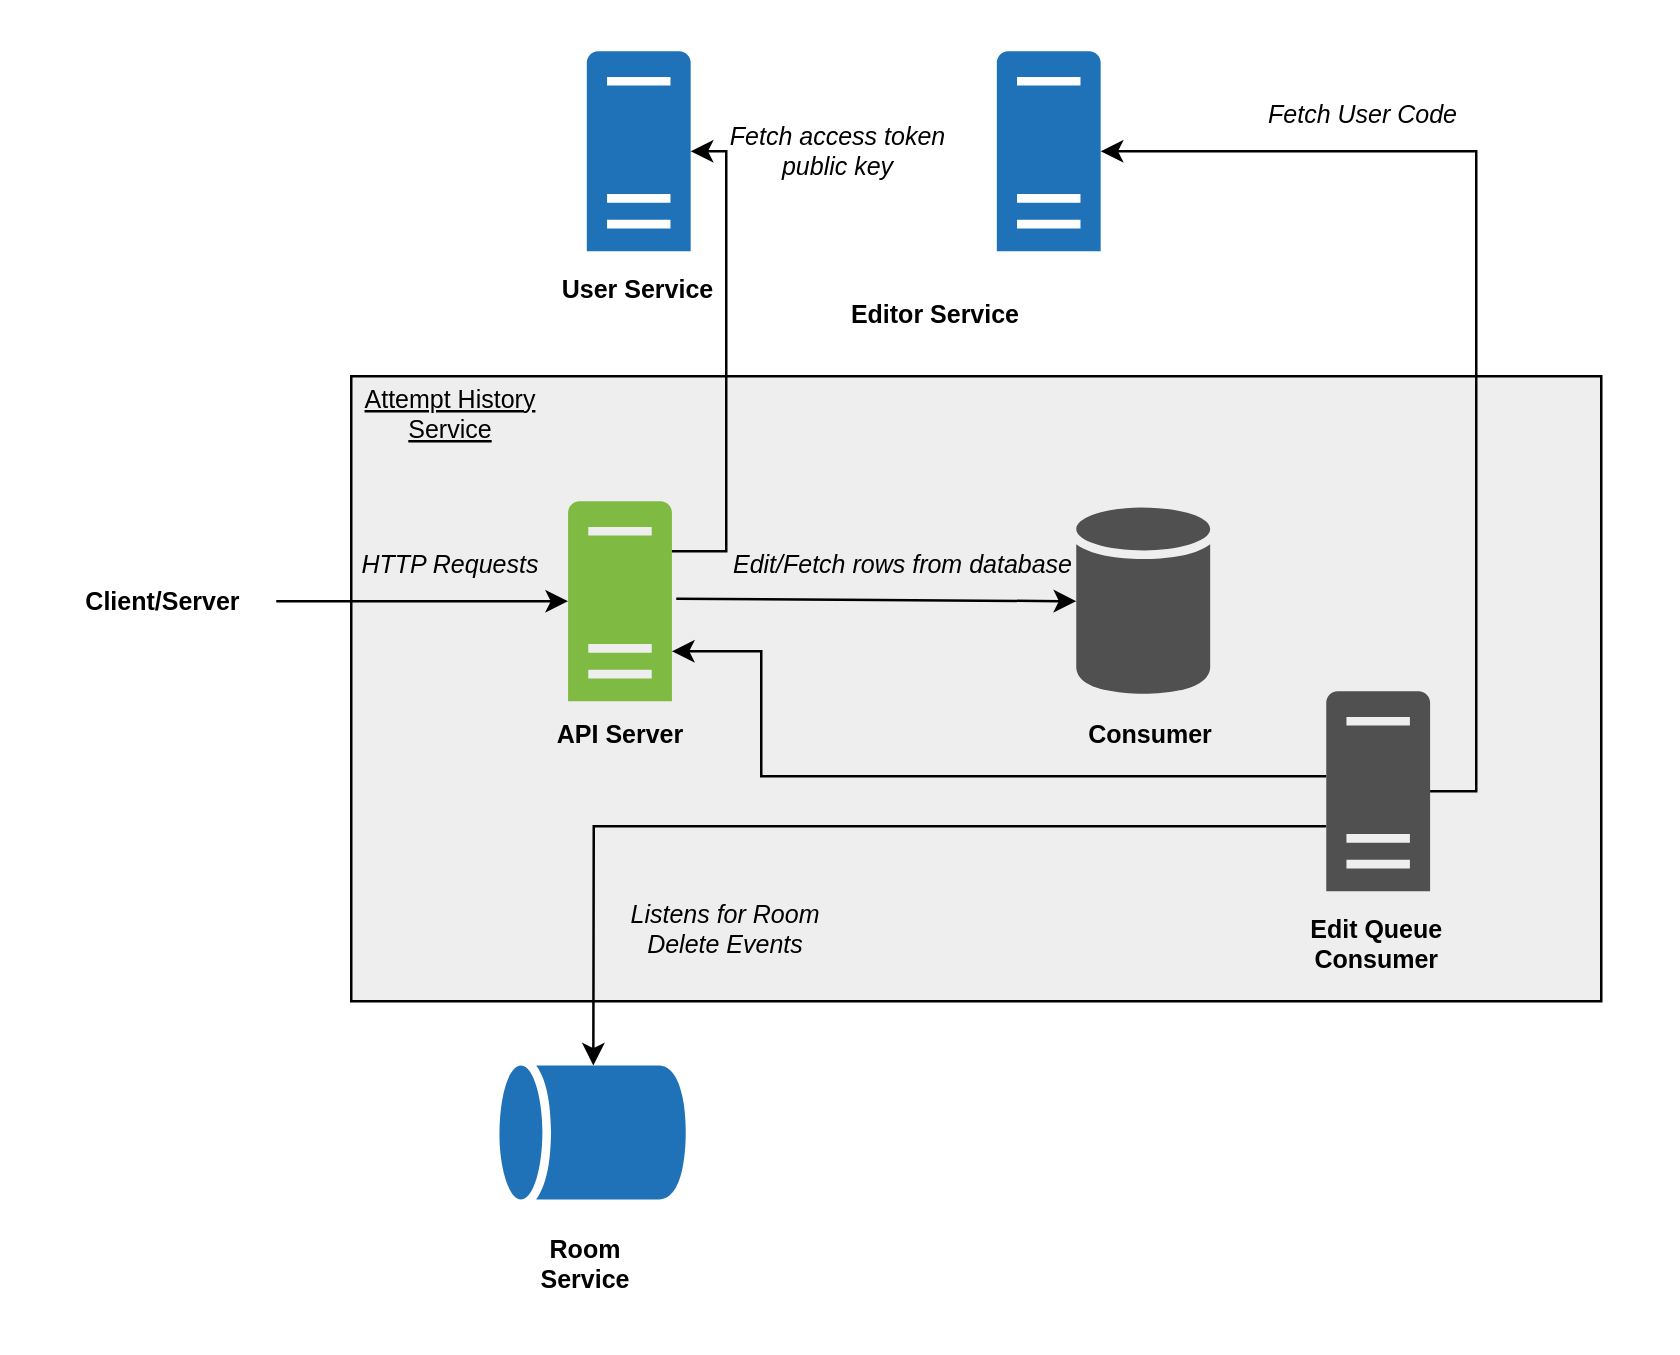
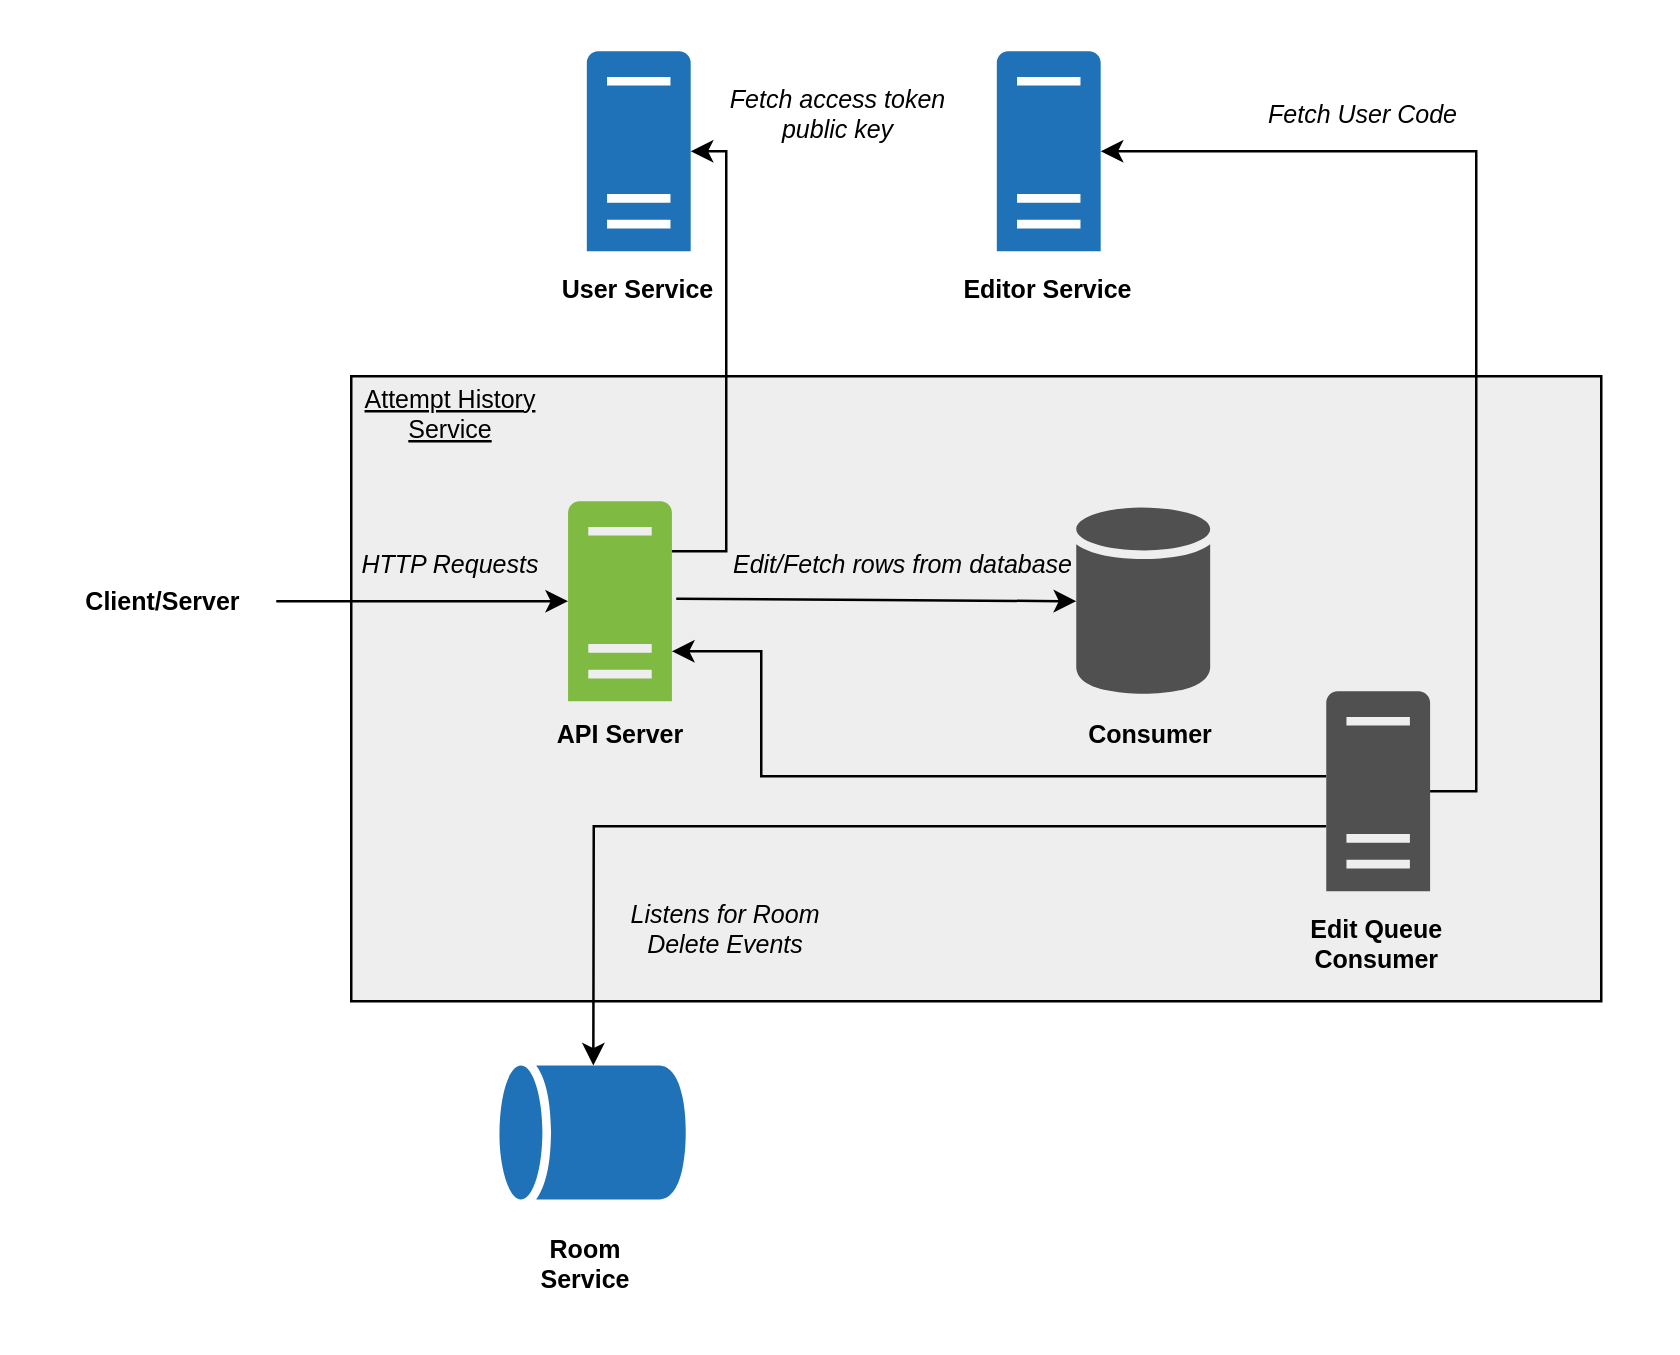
node "Fetch access token public key": moved (839, 151) -> (839, 114)
node "Editor Service": moved (936, 314) -> (1049, 289)
